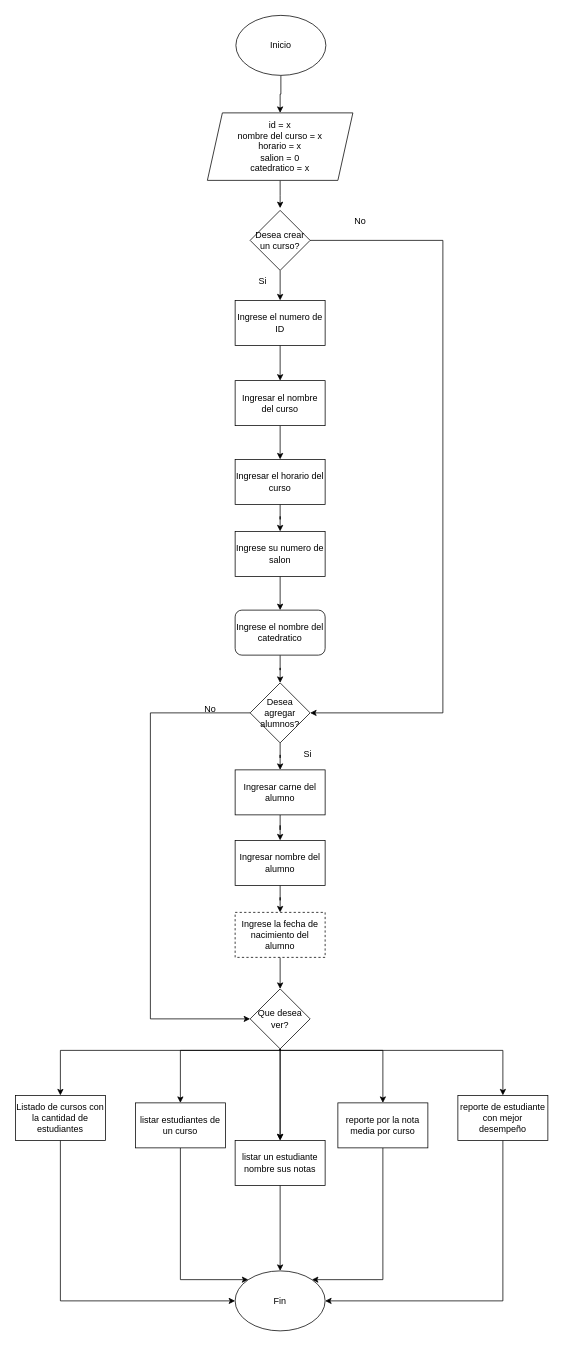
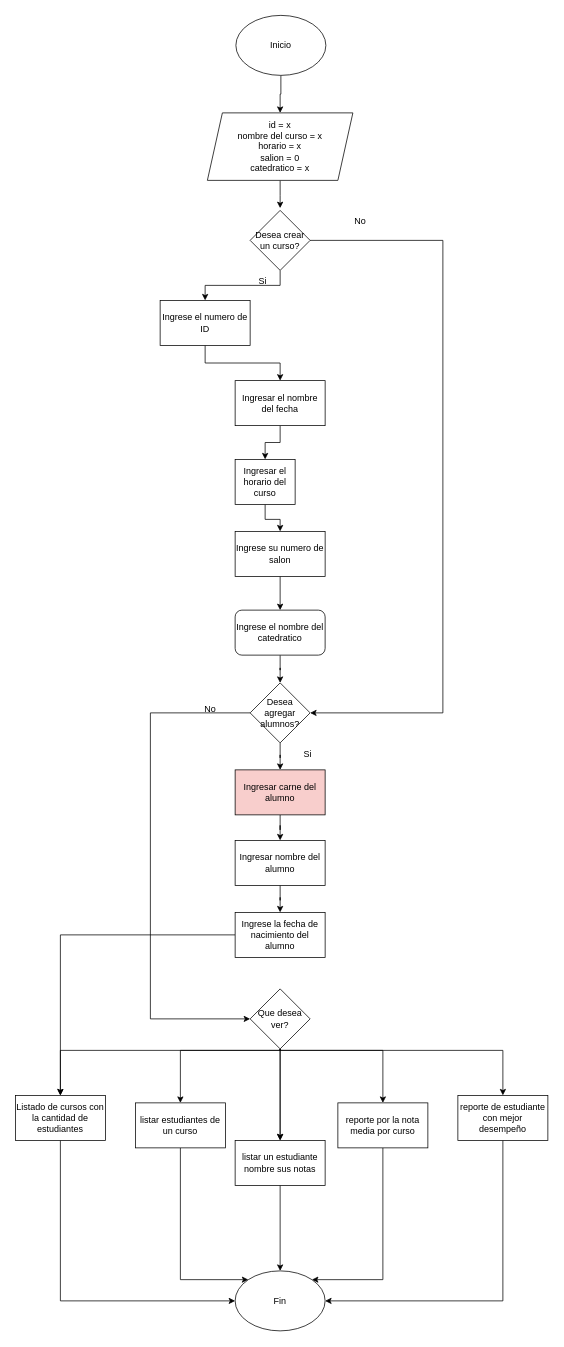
node "Ingrese el numero de ID": moved (280, 323) -> (205, 323)
node "Ingresar el nombre del curso": label "Ingresar el nombre del curso" -> "Ingresar el nombre del fecha"
node "Ingresar el horario del curso": size 90x45 -> 60x45
node "Ingresar carne del alumno": fillcolor #ffffff -> #f8cecc
node "Ingrese la fecha de nacimiento del alumno": style dashed -> solid
edge "Ingrese la fecha de nacimiento del alumno" -> "Que desea ver?": now "Ingrese la fecha de nacimiento del alumno" -> "Listado de cursos con la cantidad de estudiantes"
